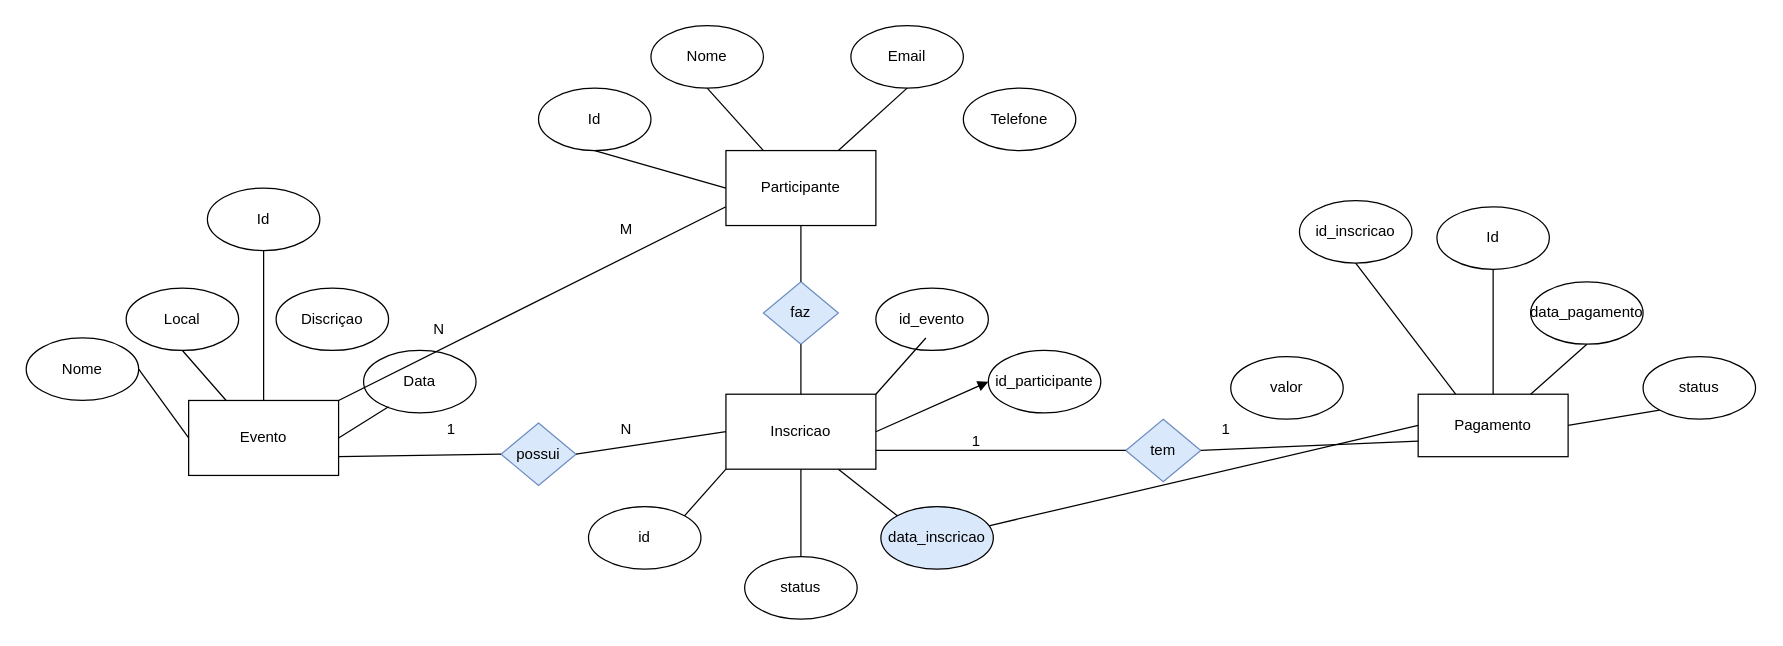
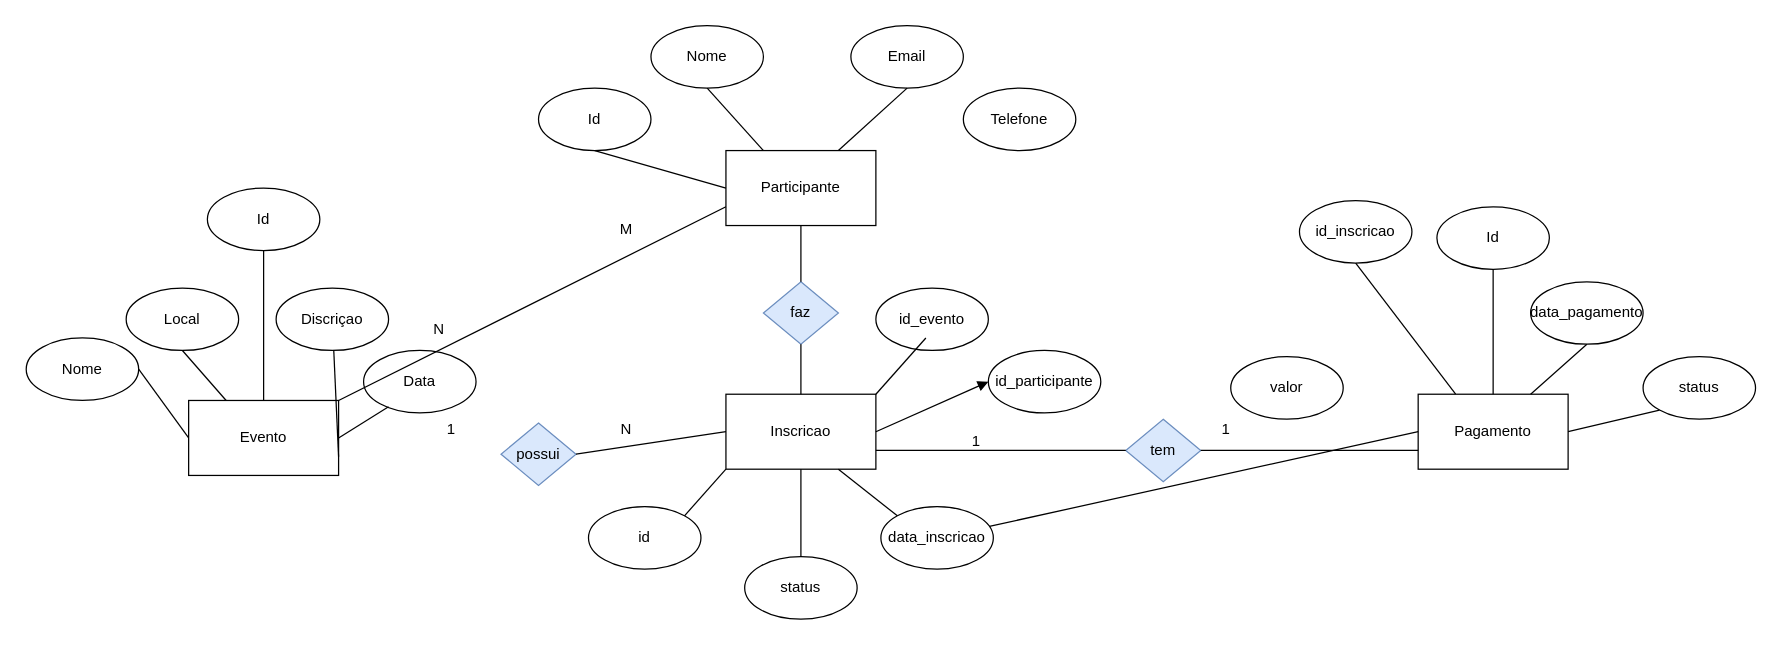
node "Pagamento": size 150x63 -> 150x75
edge "Evento" -- "possui": now "Evento" -- "Discriçao"
node "data_inscricao": fillcolor #dae8fc -> #ffffff
